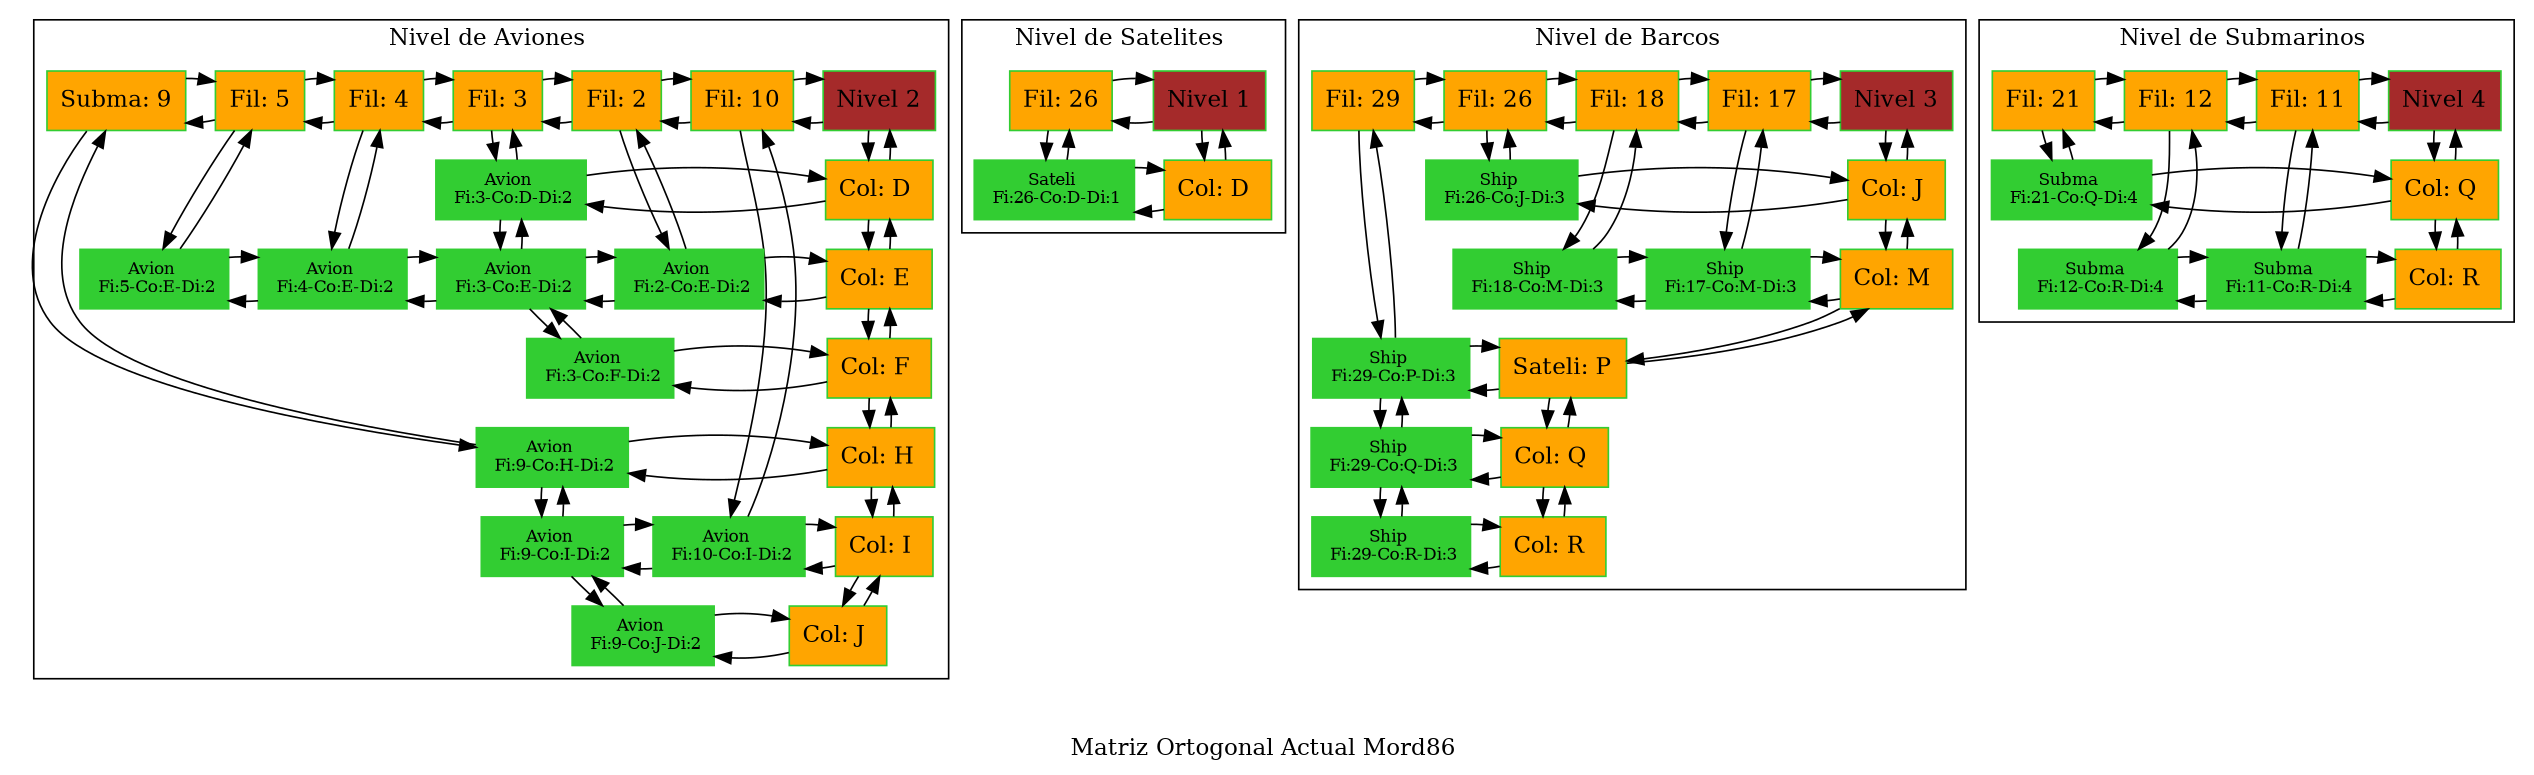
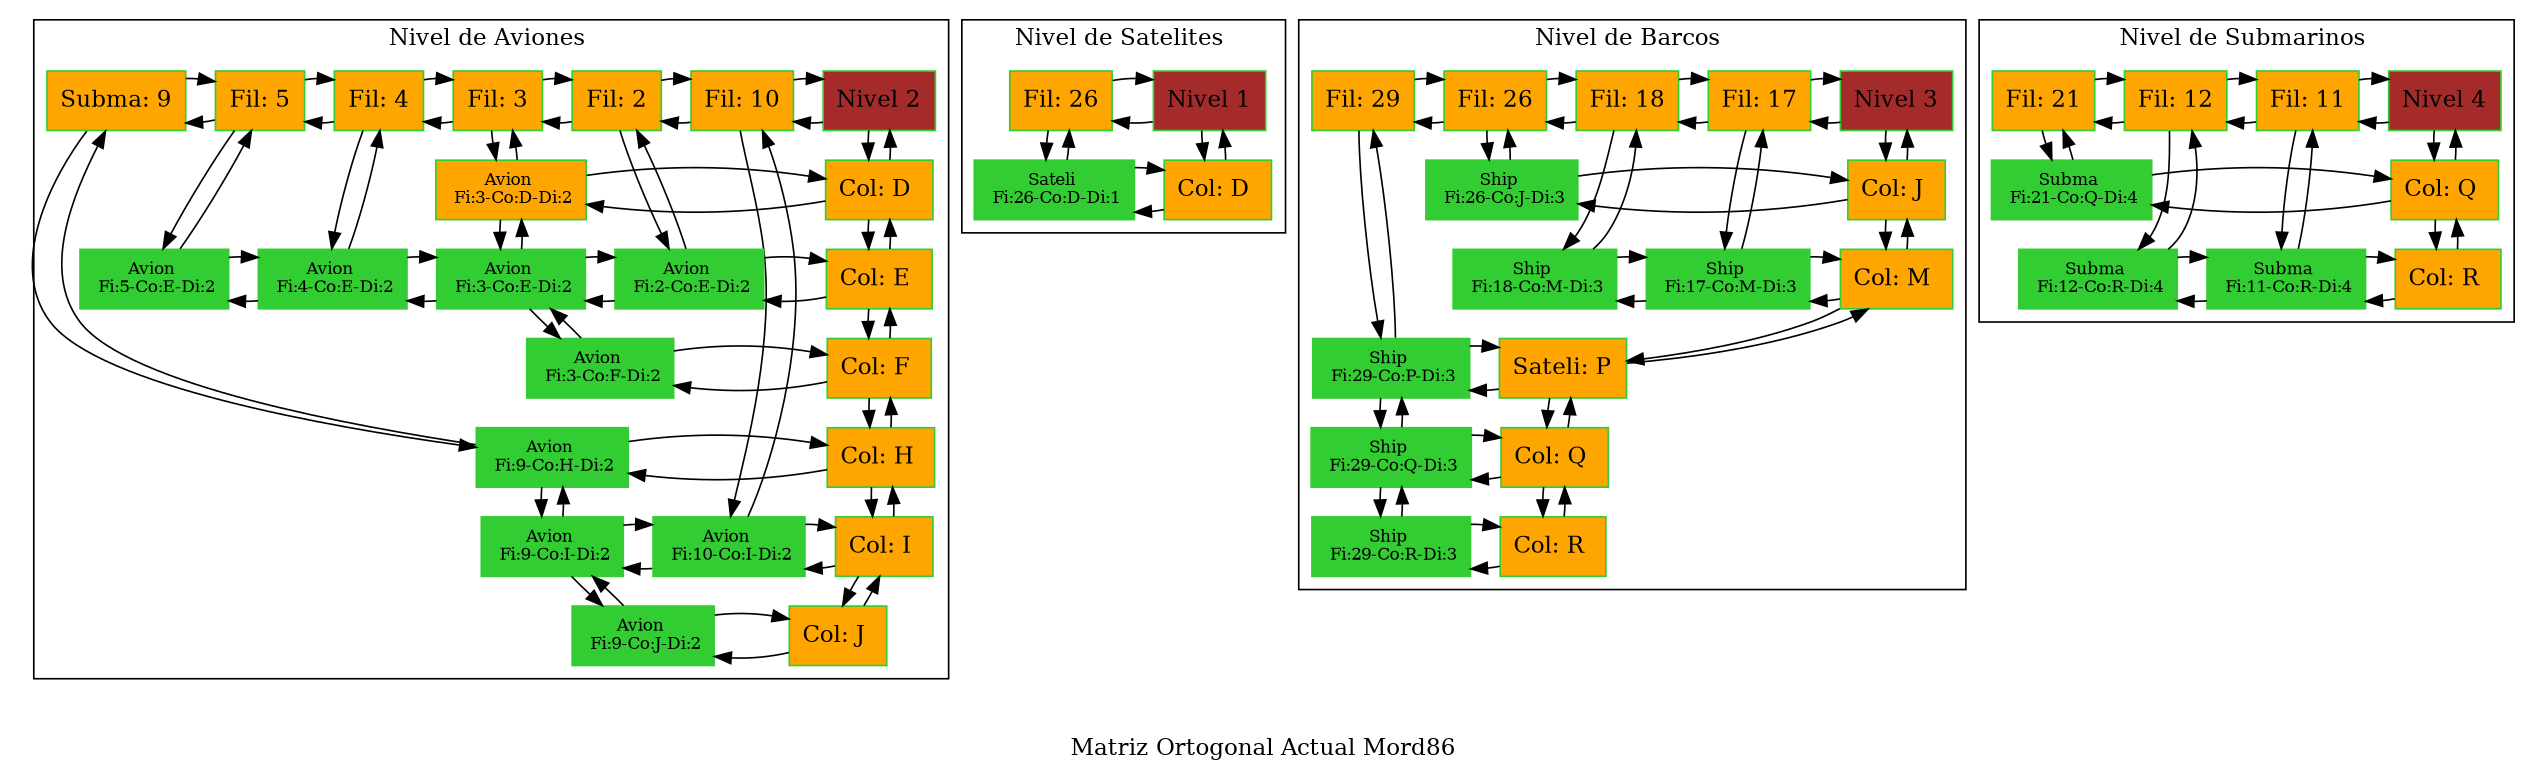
node "Avion Fi:3-Co:D-Di:2": fillcolor limegreen -> orange
